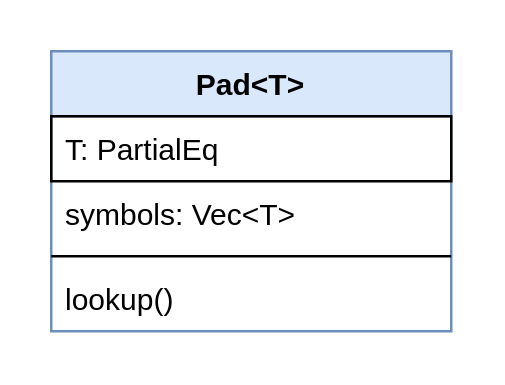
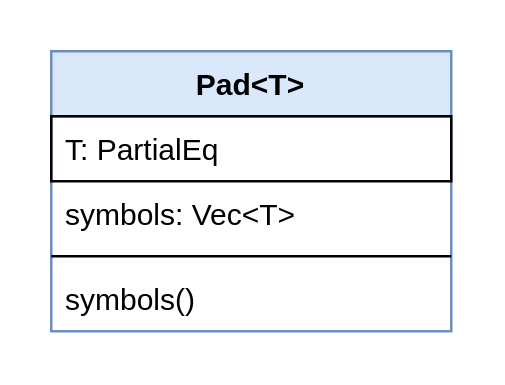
node "lookup()": label "lookup()" -> "symbols()"
